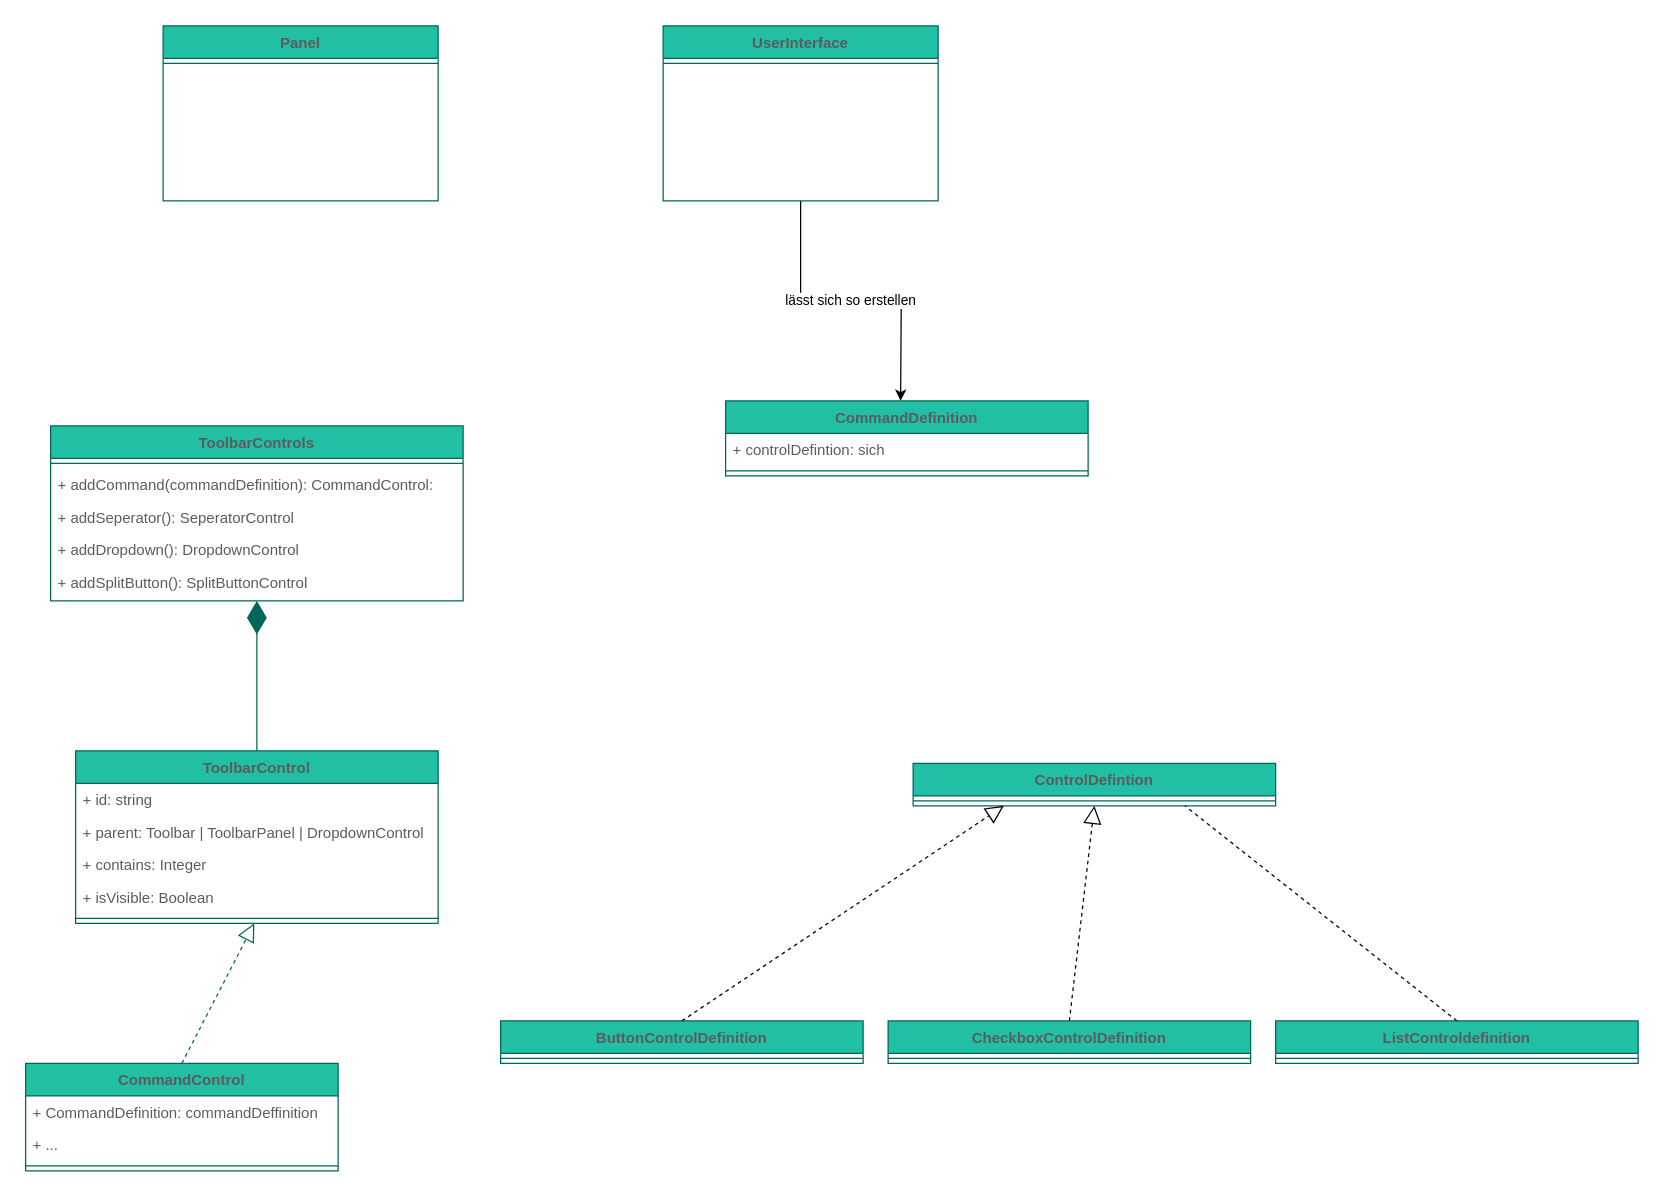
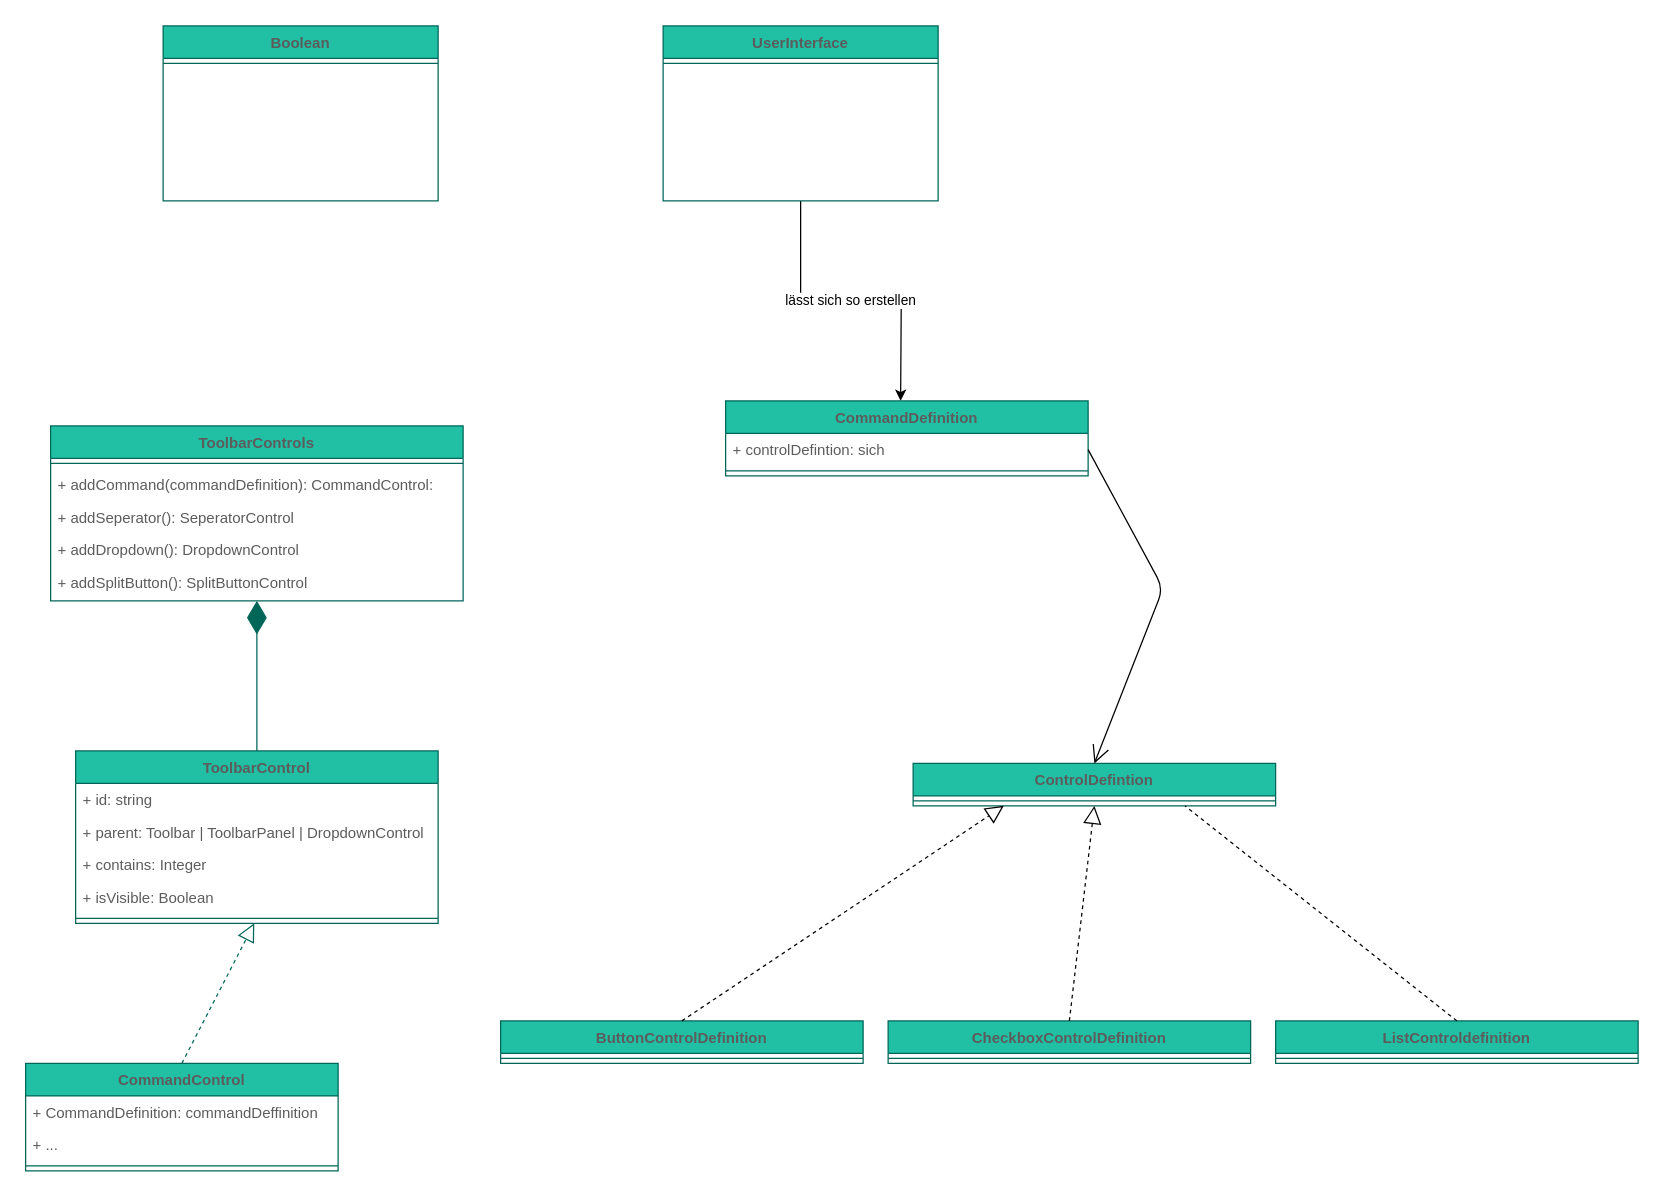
node "Panel": label "Panel" -> "Boolean"
edge "+ controlDefintion: sich" -> "ControlDefintion": added
